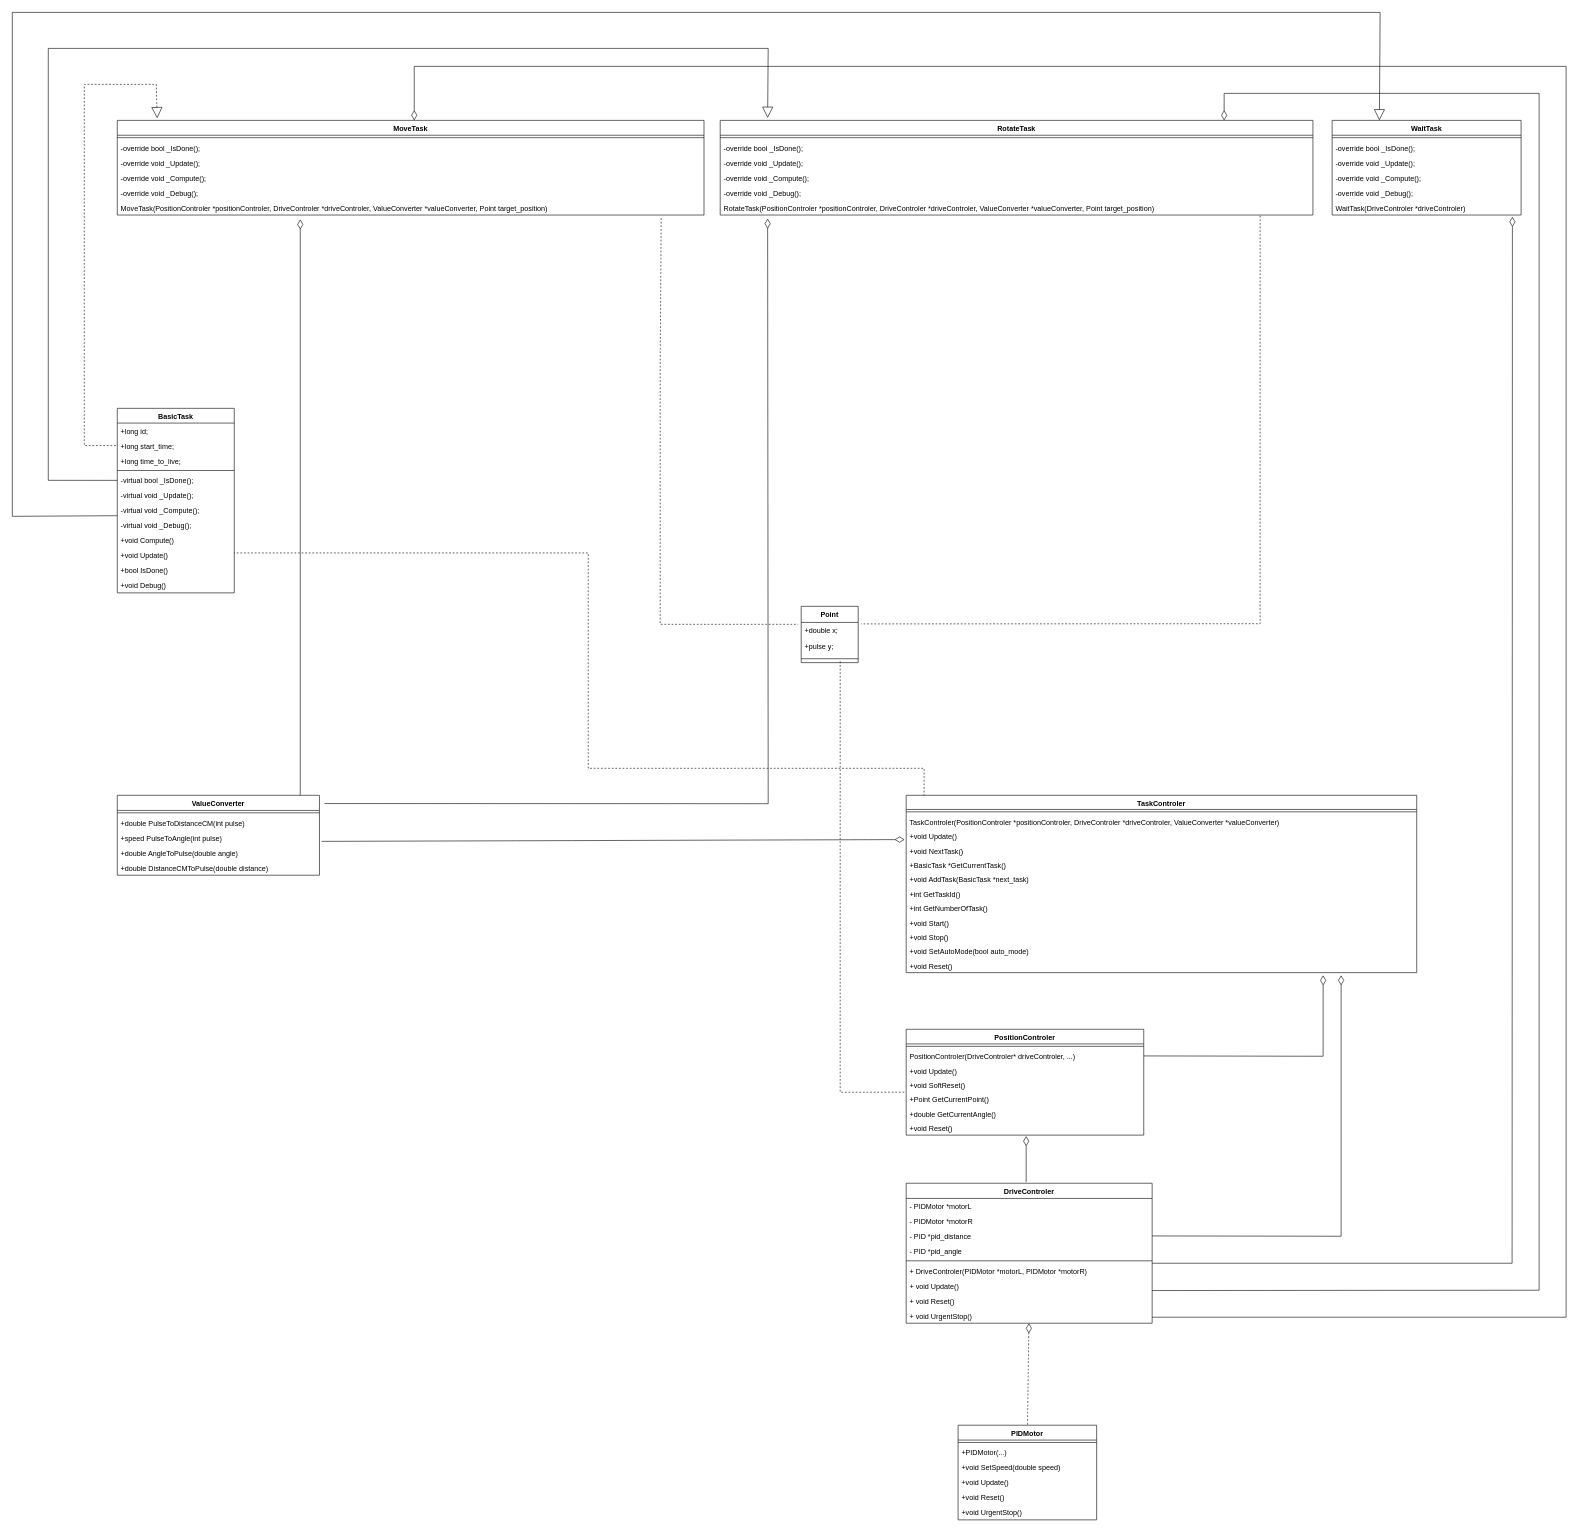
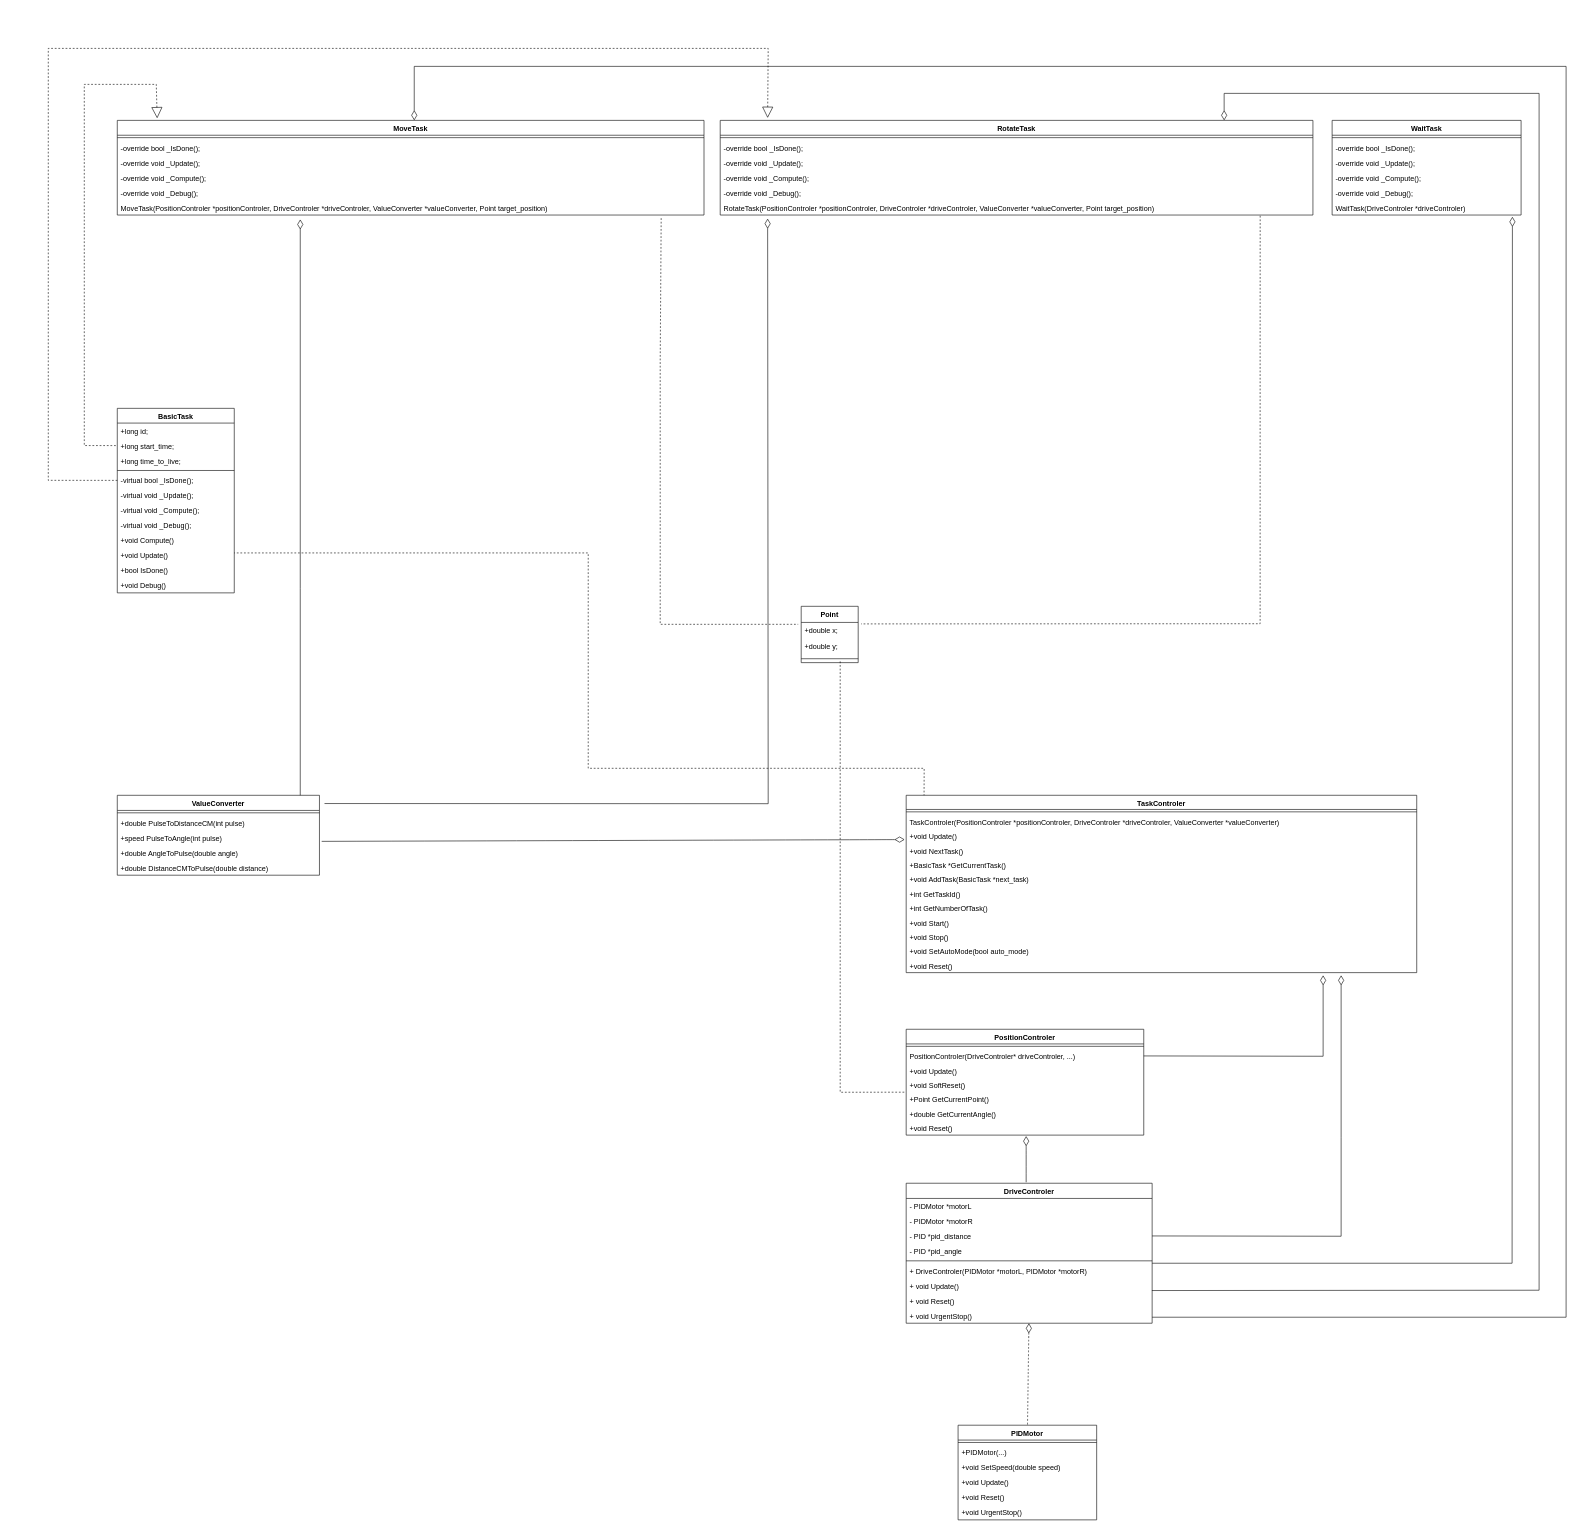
edge "-virtual void _Debug();" -> "WaitTask": removed
edge "-virtual bool _IsDone();" -> "RotateTask": style solid -> dashed
node "+pulse y;": label "+pulse y;" -> "+double y;"
